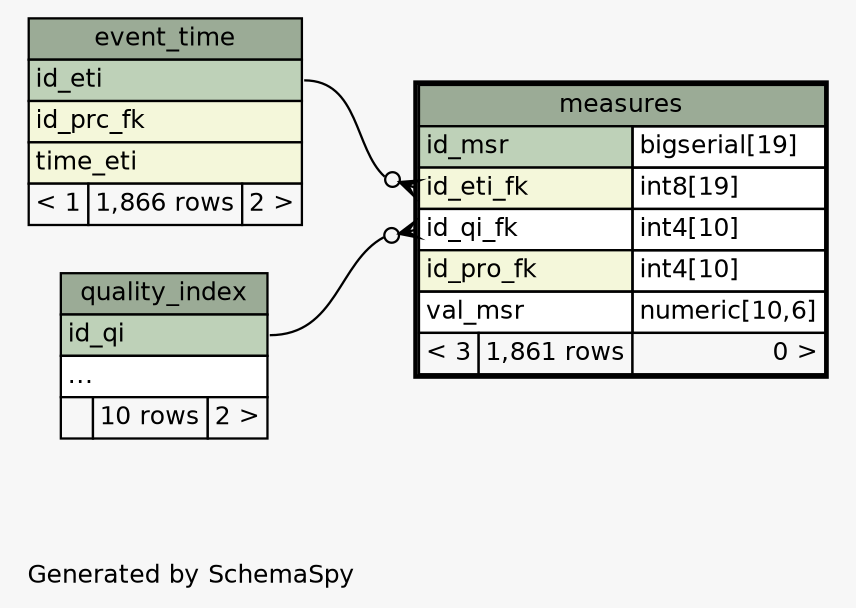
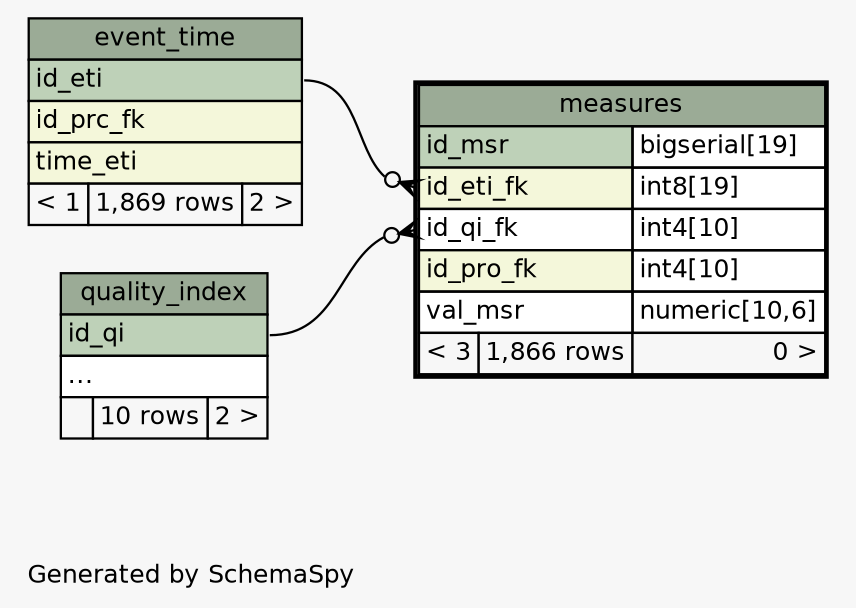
node "event_time": text "1,866 rows" -> "1,869 rows"
node "measures": text "1,861 rows" -> "1,866 rows"
